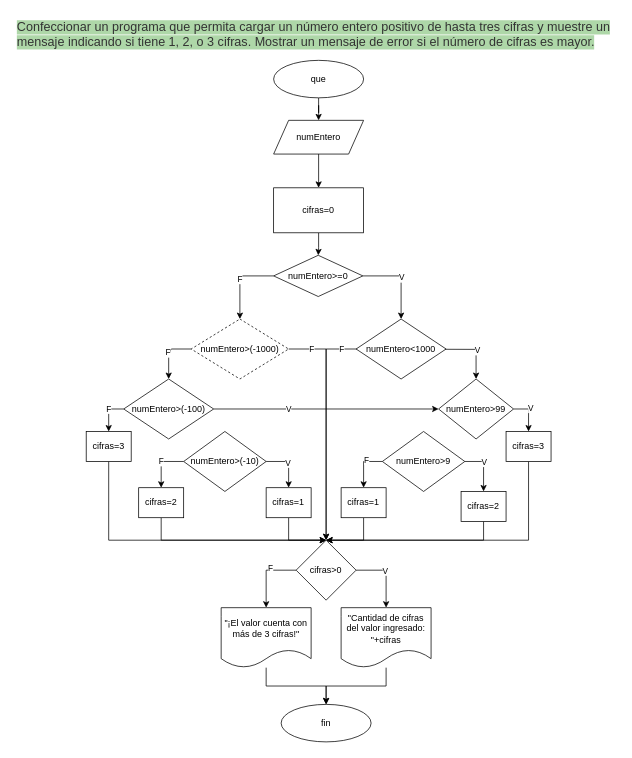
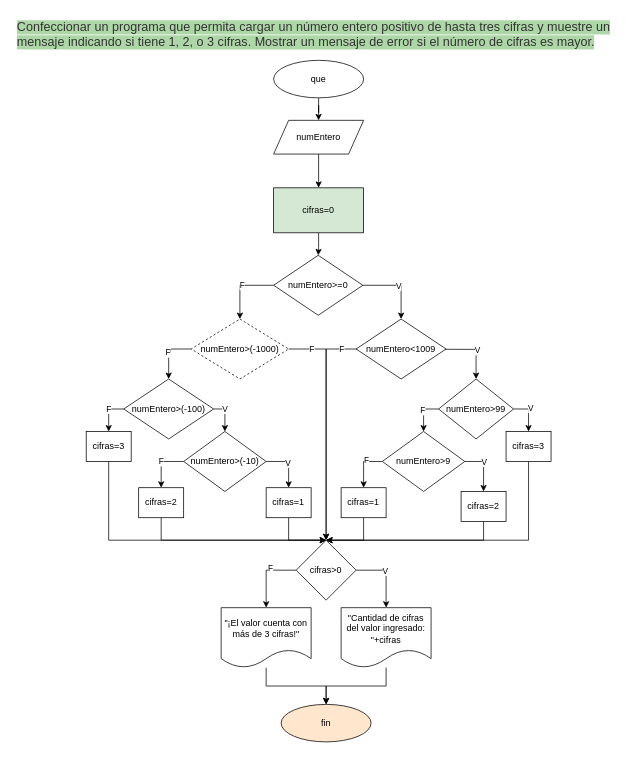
node "cifras=0": fillcolor #ffffff -> #d5e8d4
node "numEntero>=0": size 89x41 -> 89x60
node "numEntero<1000": label "numEntero<1000" -> "numEntero<1009"
edge "numEntero>(-100)" -> "numEntero>99": now "numEntero>(-100)" -> "numEntero>(-10)"
edge "numEntero>99" -> "numEntero>9": added, label "F"
node "fin": fillcolor #ffffff -> #ffe6cc
